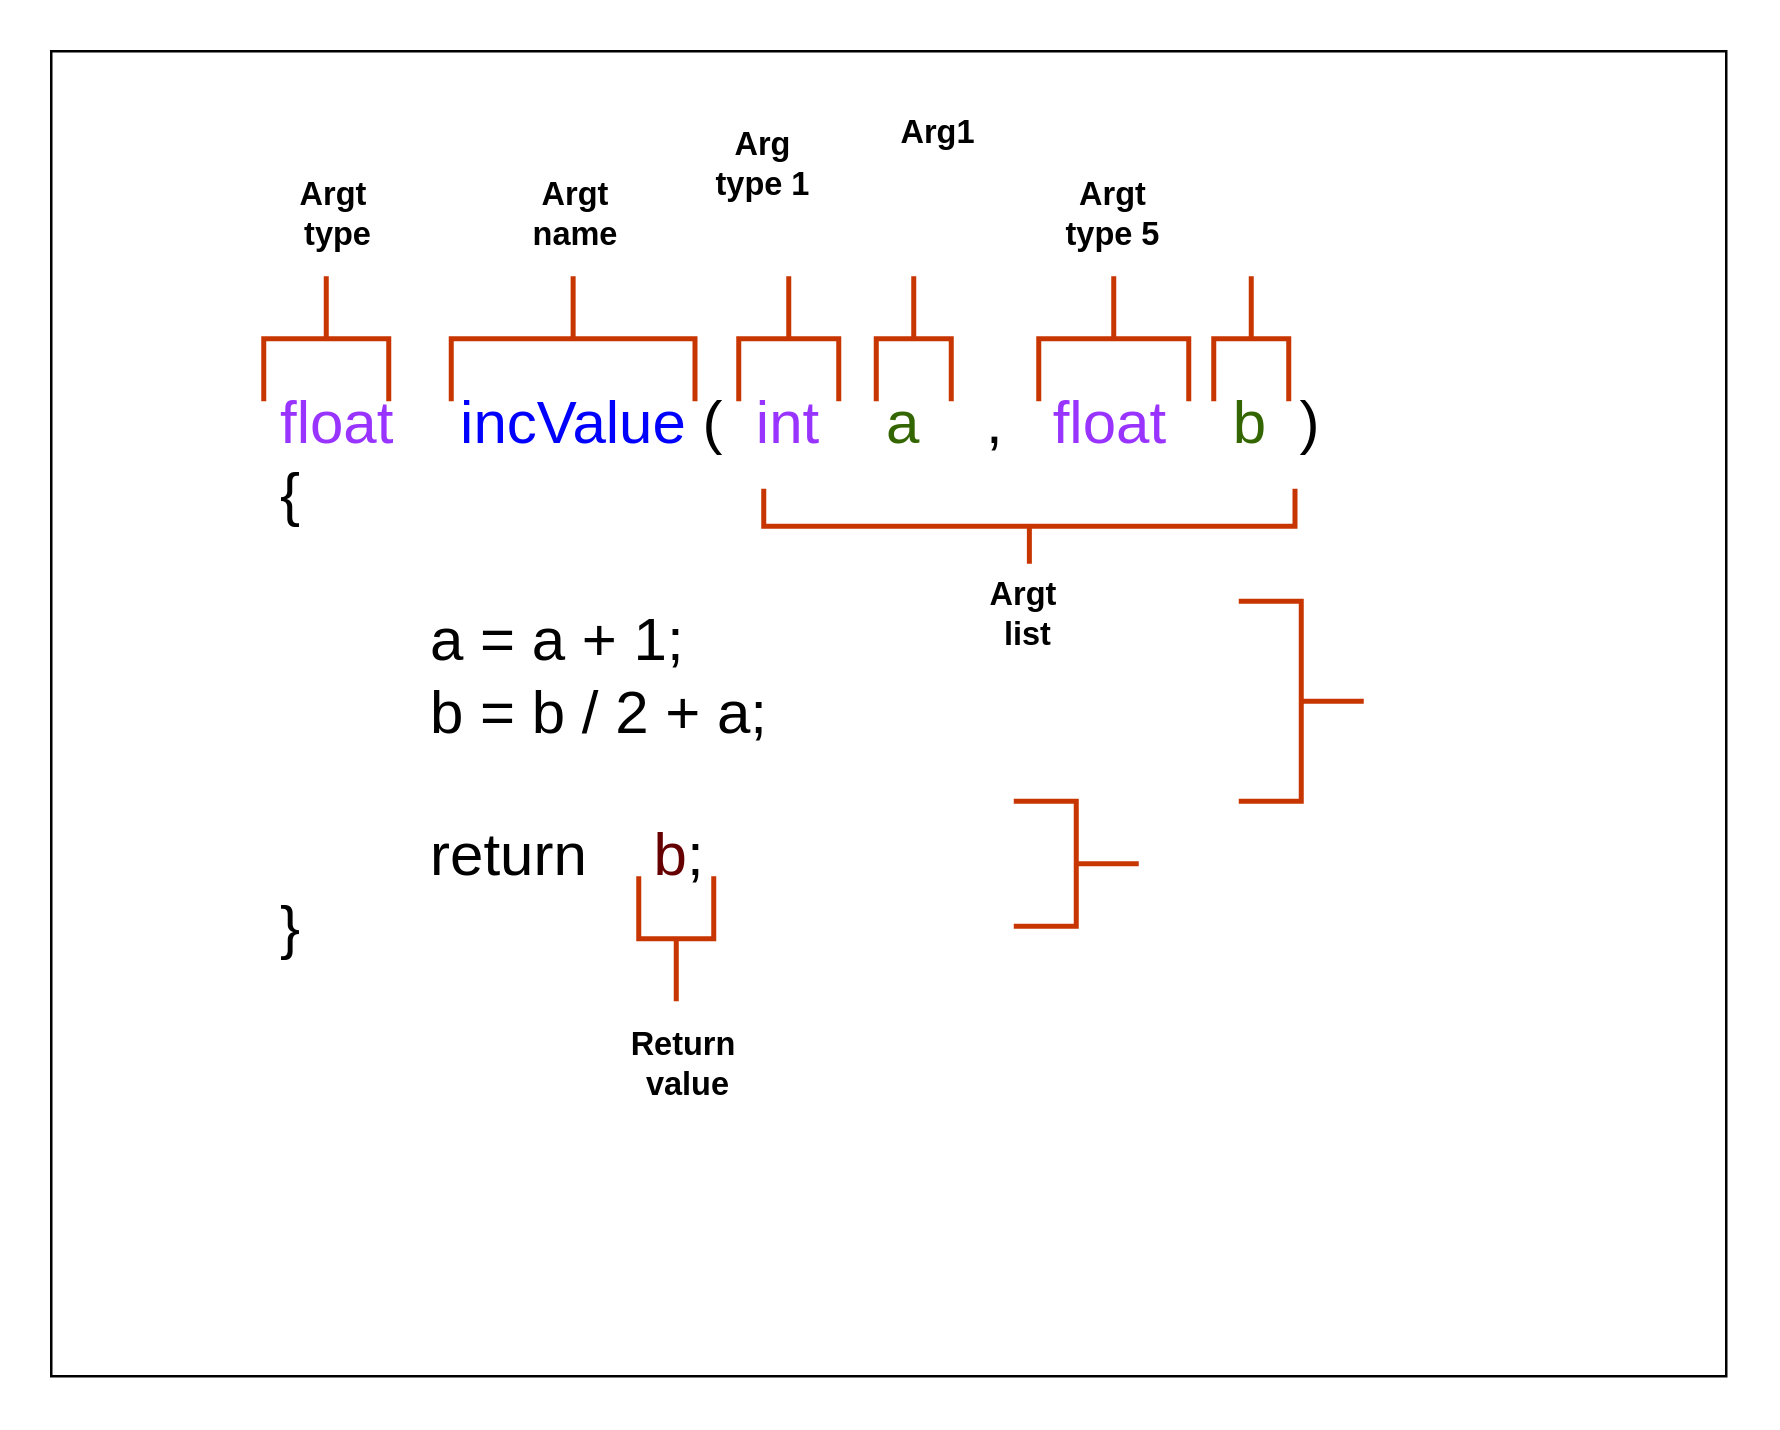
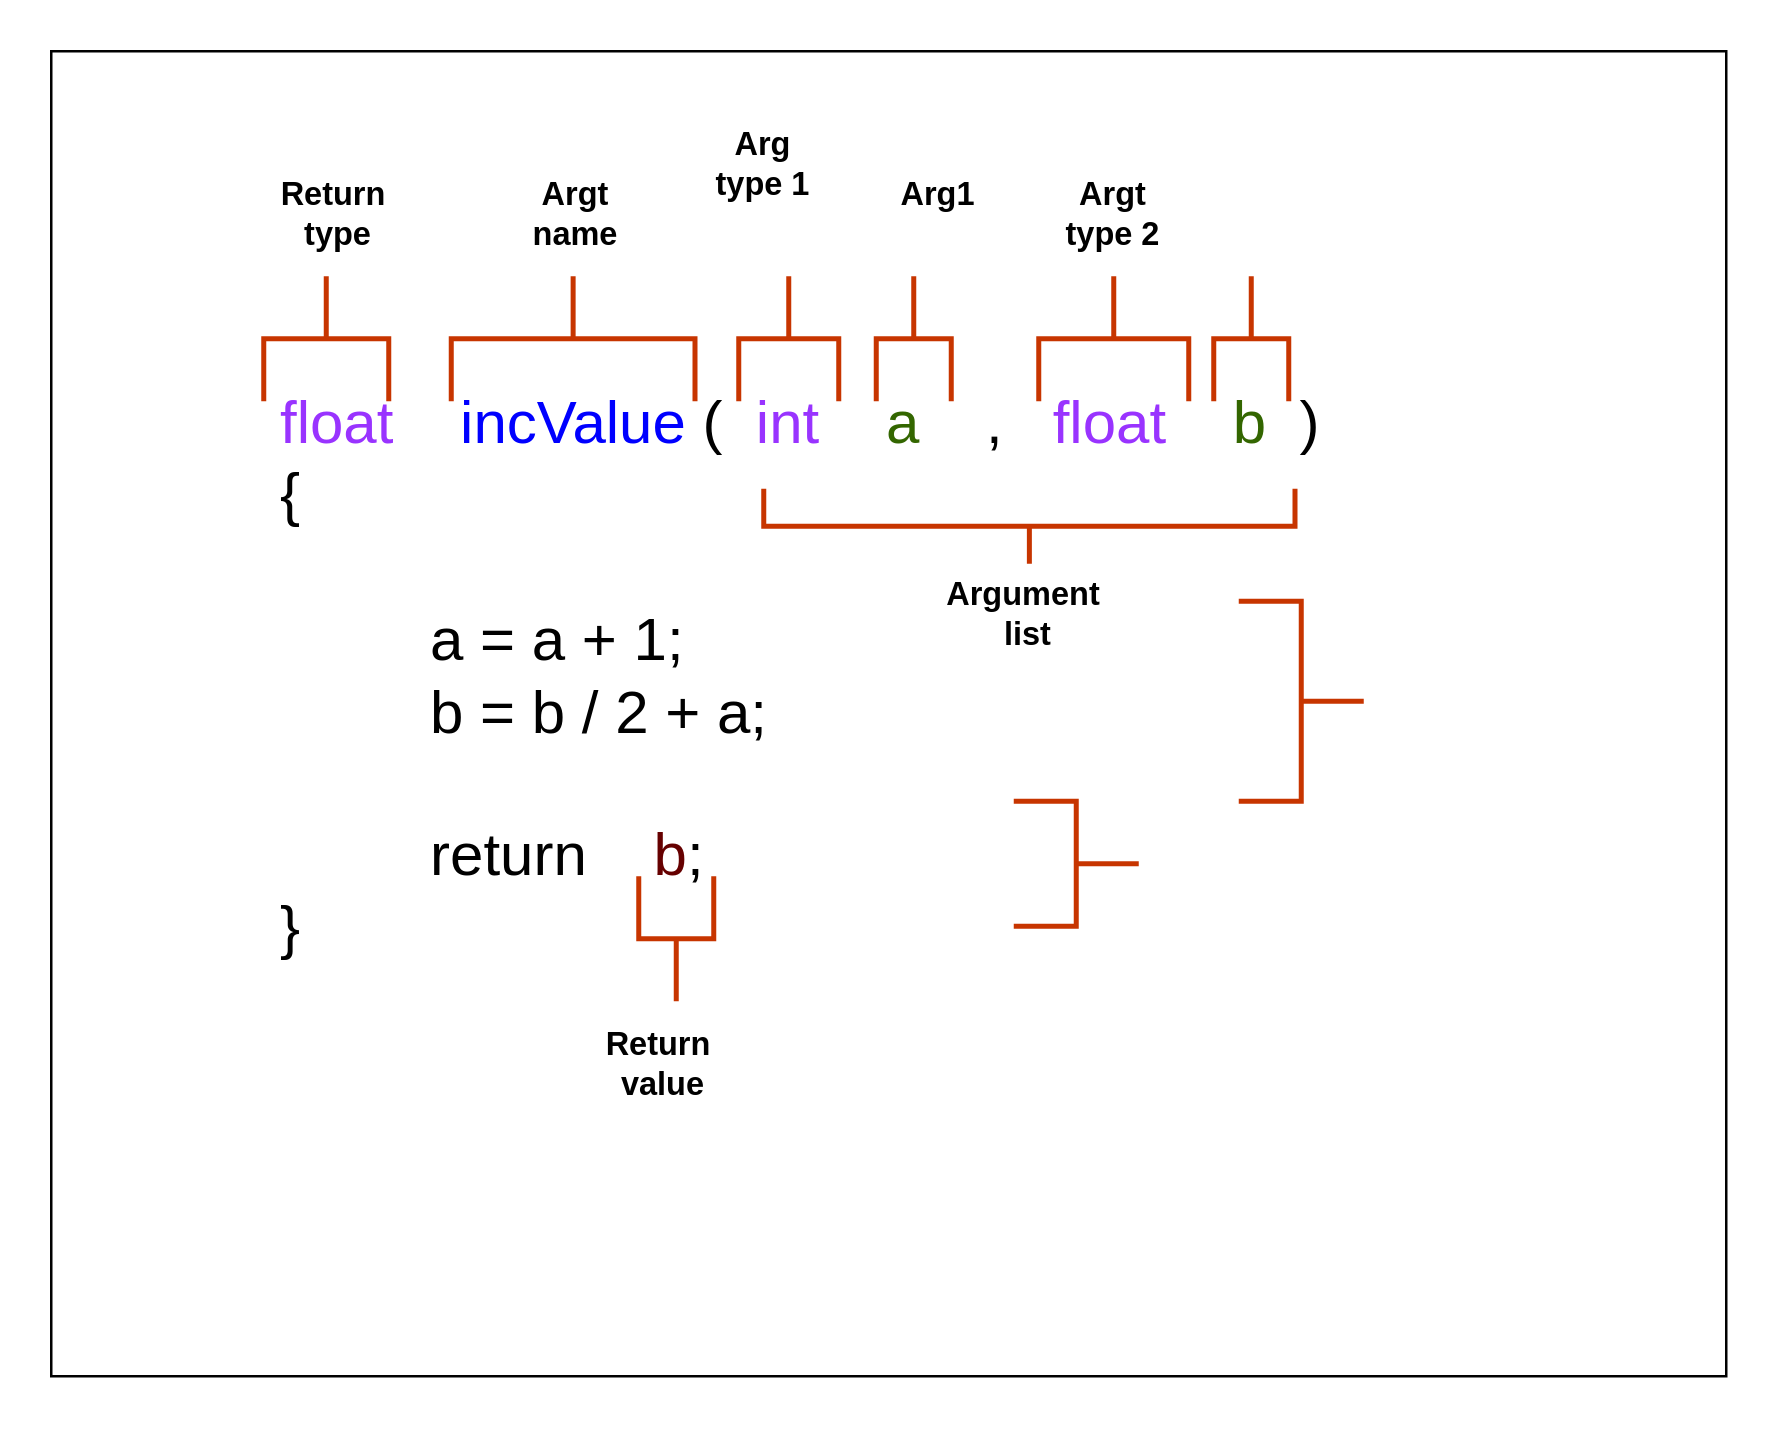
node "Arg1": moved (939, 151) -> (939, 214)
node "Argt type": label "Argt type" -> "Return type"
node "Argt type 5": label "Argt type 5" -> "Argt type 2"
node "Argt list": label "Argt list" -> "Argument list"
node "Return value": moved (689, 1064) -> (664, 1064)
